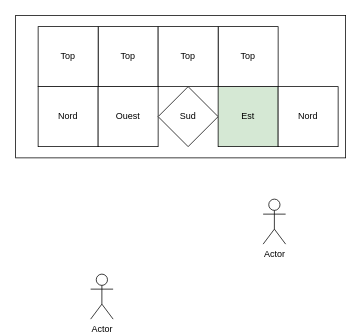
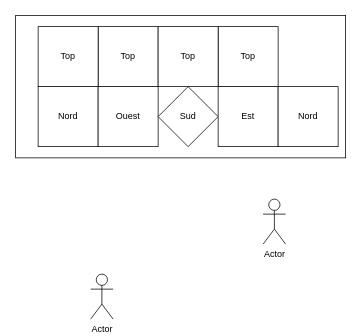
node "Est": fillcolor #d5e8d4 -> #ffffff
